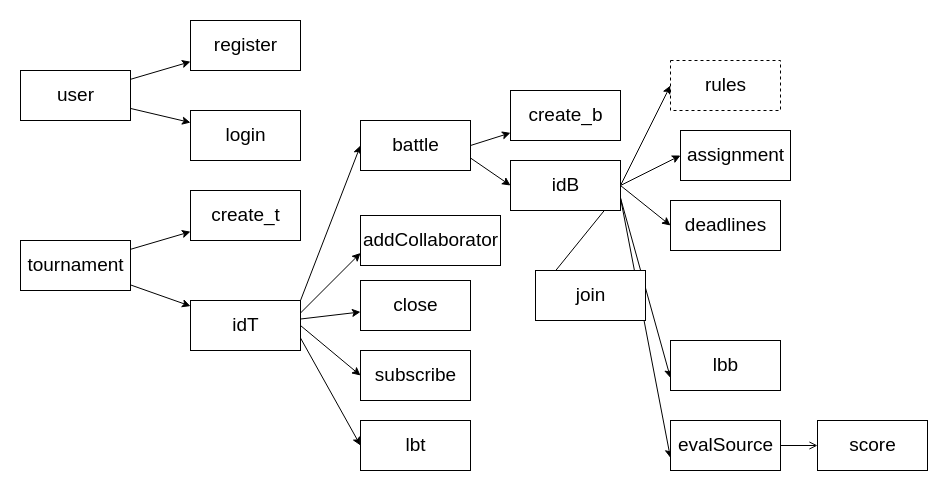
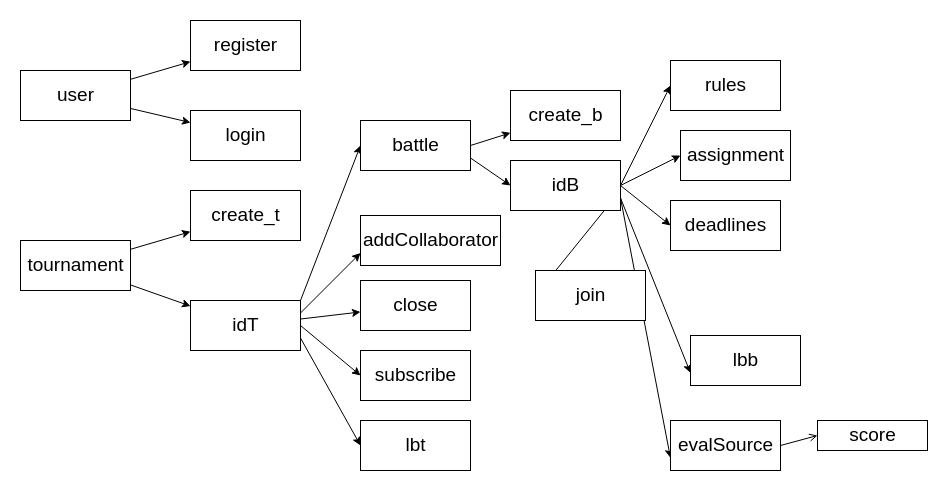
node "rules": style dashed -> solid
node "lbb": moved (726, 366) -> (746, 361)
node "score": size 110x50 -> 110x30
